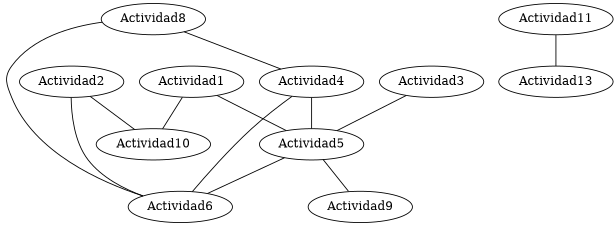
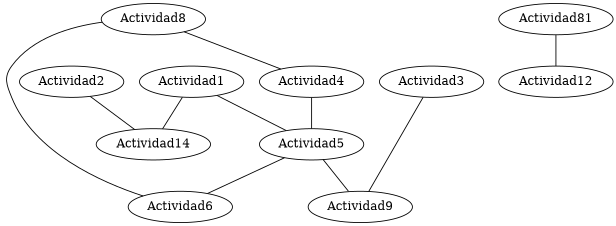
node "Actividad11": label "Actividad11" -> "Actividad81"
node "Actividad13": label "Actividad13" -> "Actividad12"
edge "Actividad3" -- "Actividad5": now "Actividad3" -- "Actividad9"
edge "Actividad4" -- "Actividad6": removed
node "Actividad10": label "Actividad10" -> "Actividad14"
edge "Actividad2" -- "Actividad6": removed
